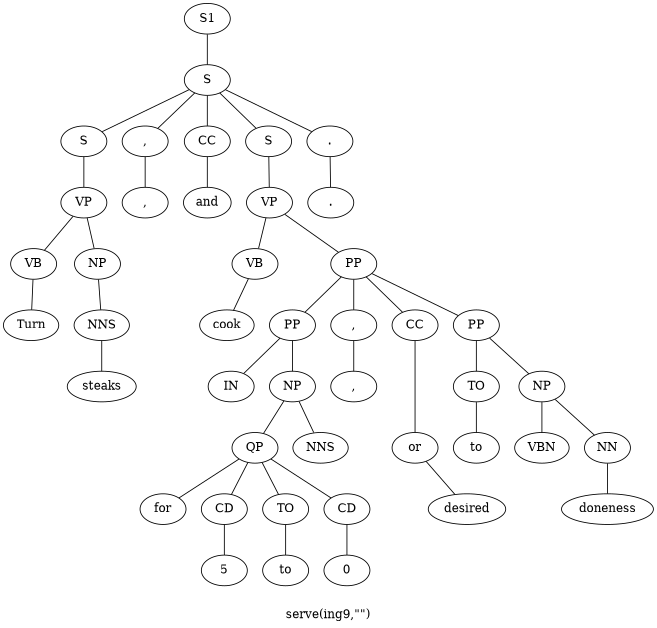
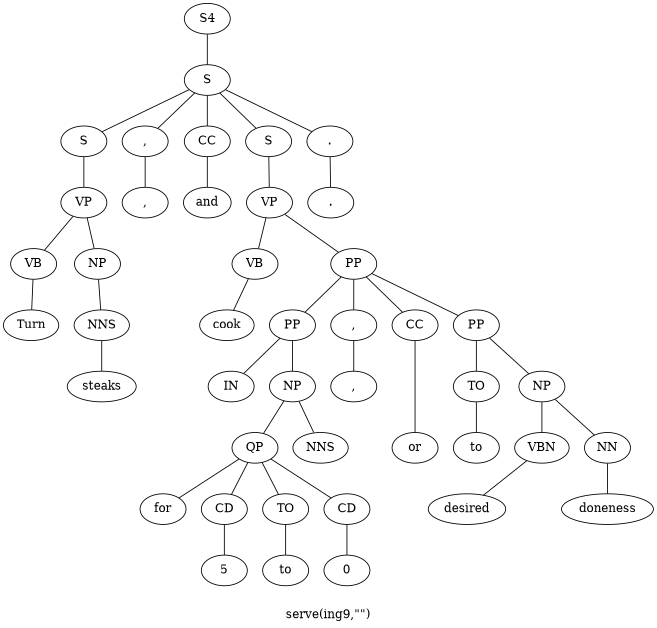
node "S1": label "S1" -> "S4"
edge "or" -- "desired": now "VBN" -- "desired"
